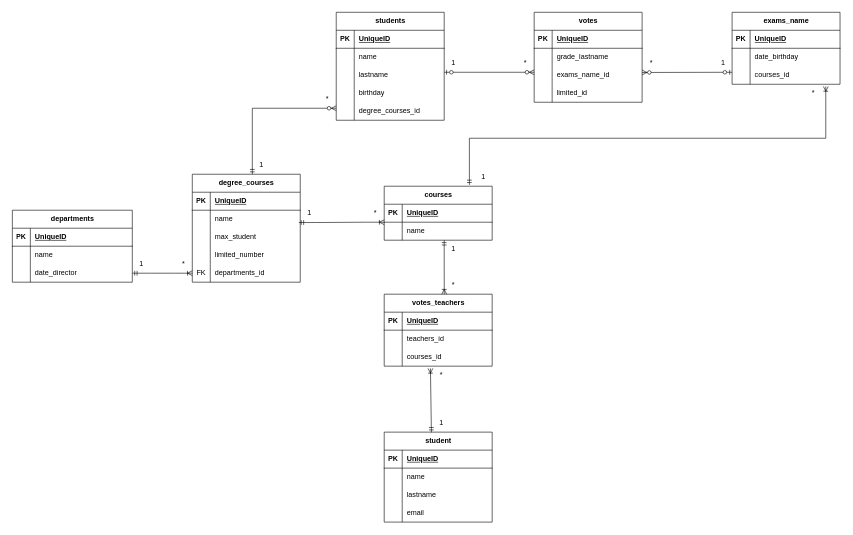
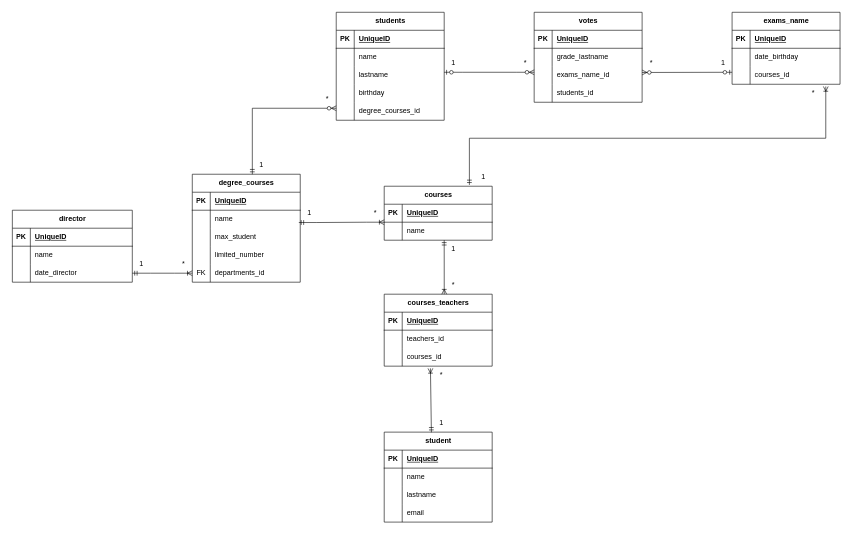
node "limited_id": label "limited_id" -> "students_id"
node "departments": label "departments" -> "director"
node "votes_teachers": label "votes_teachers" -> "courses_teachers"
